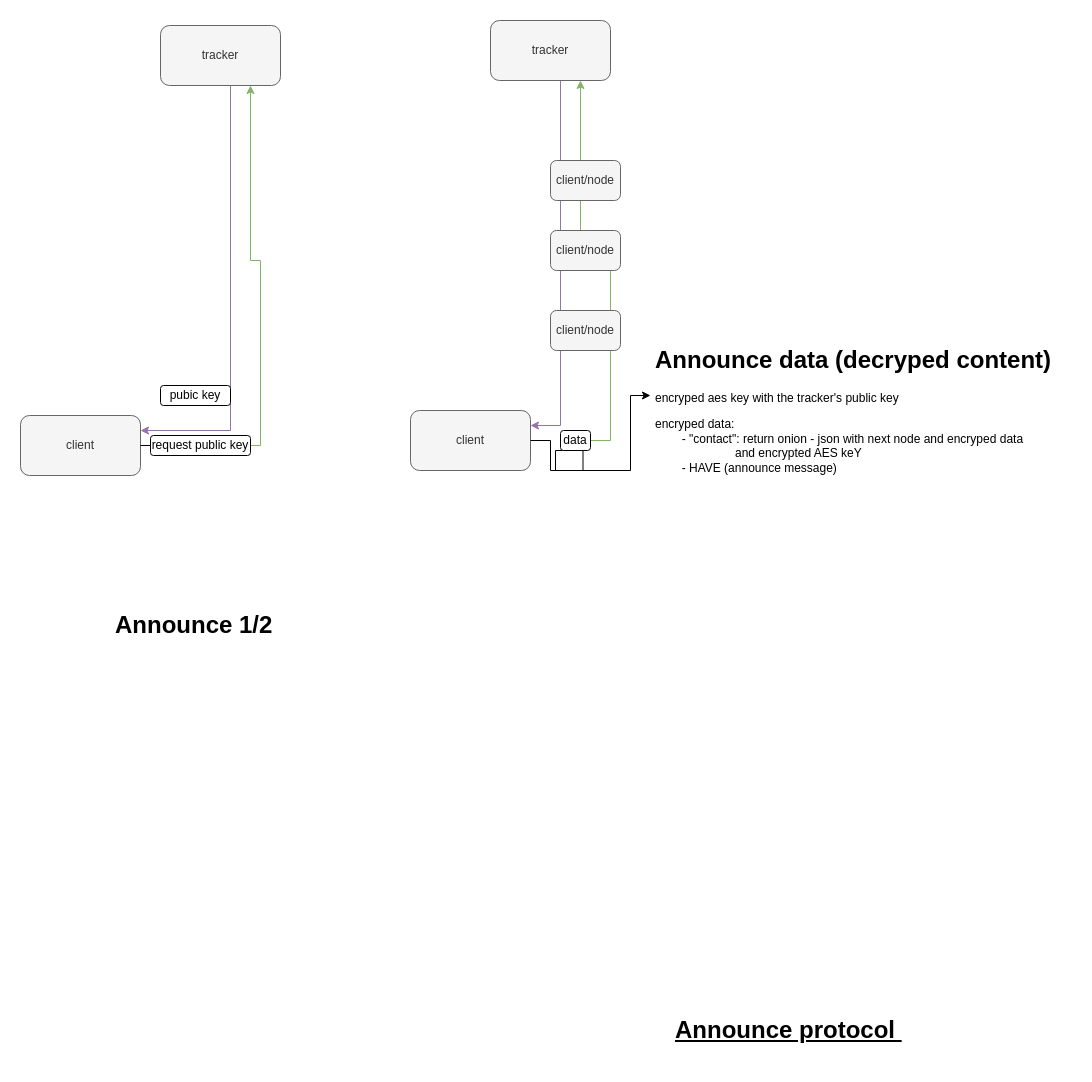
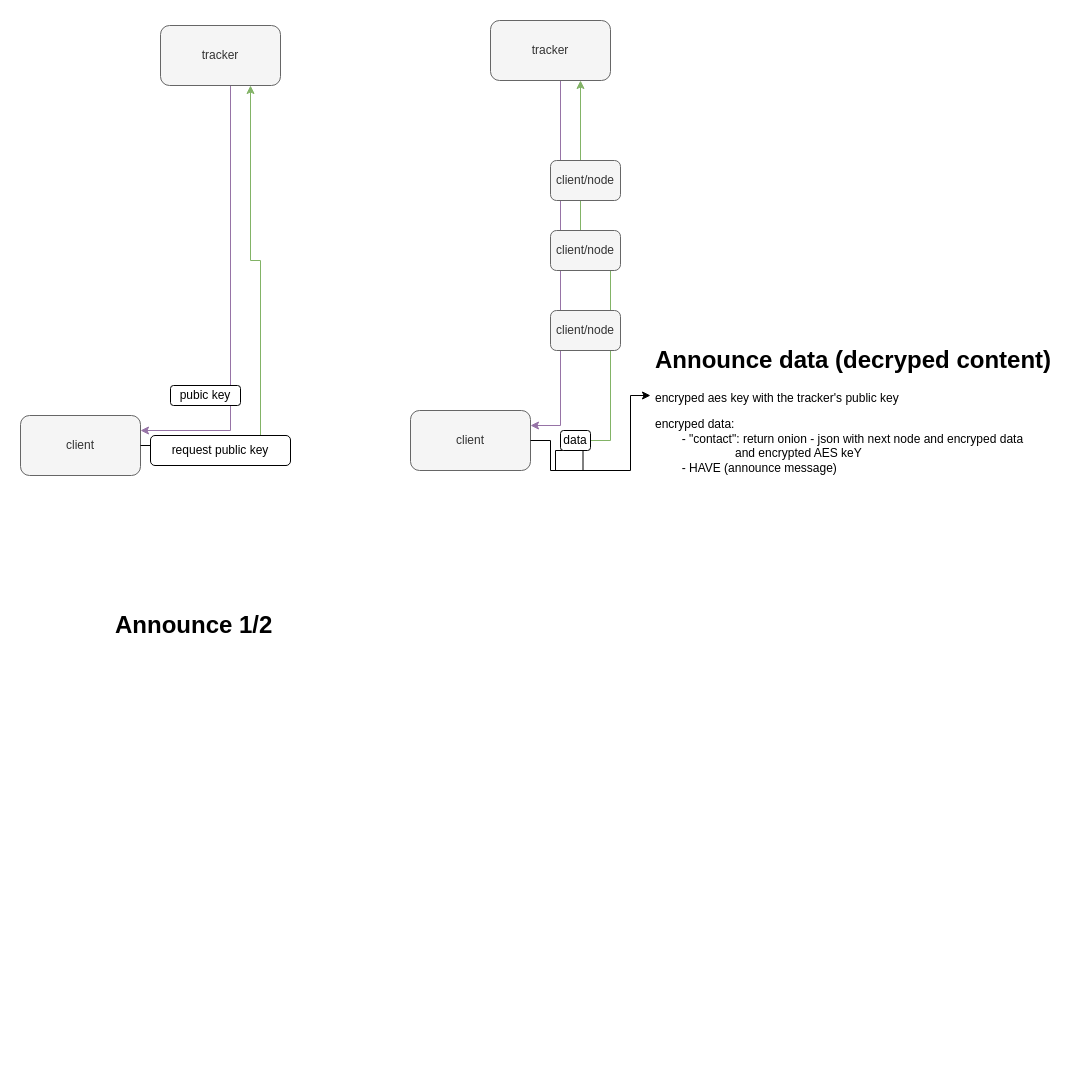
node "pubic key": moved (196, 396) -> (206, 396)
node "request public key": size 100x20 -> 140x30
node "Announce protocol": removed
